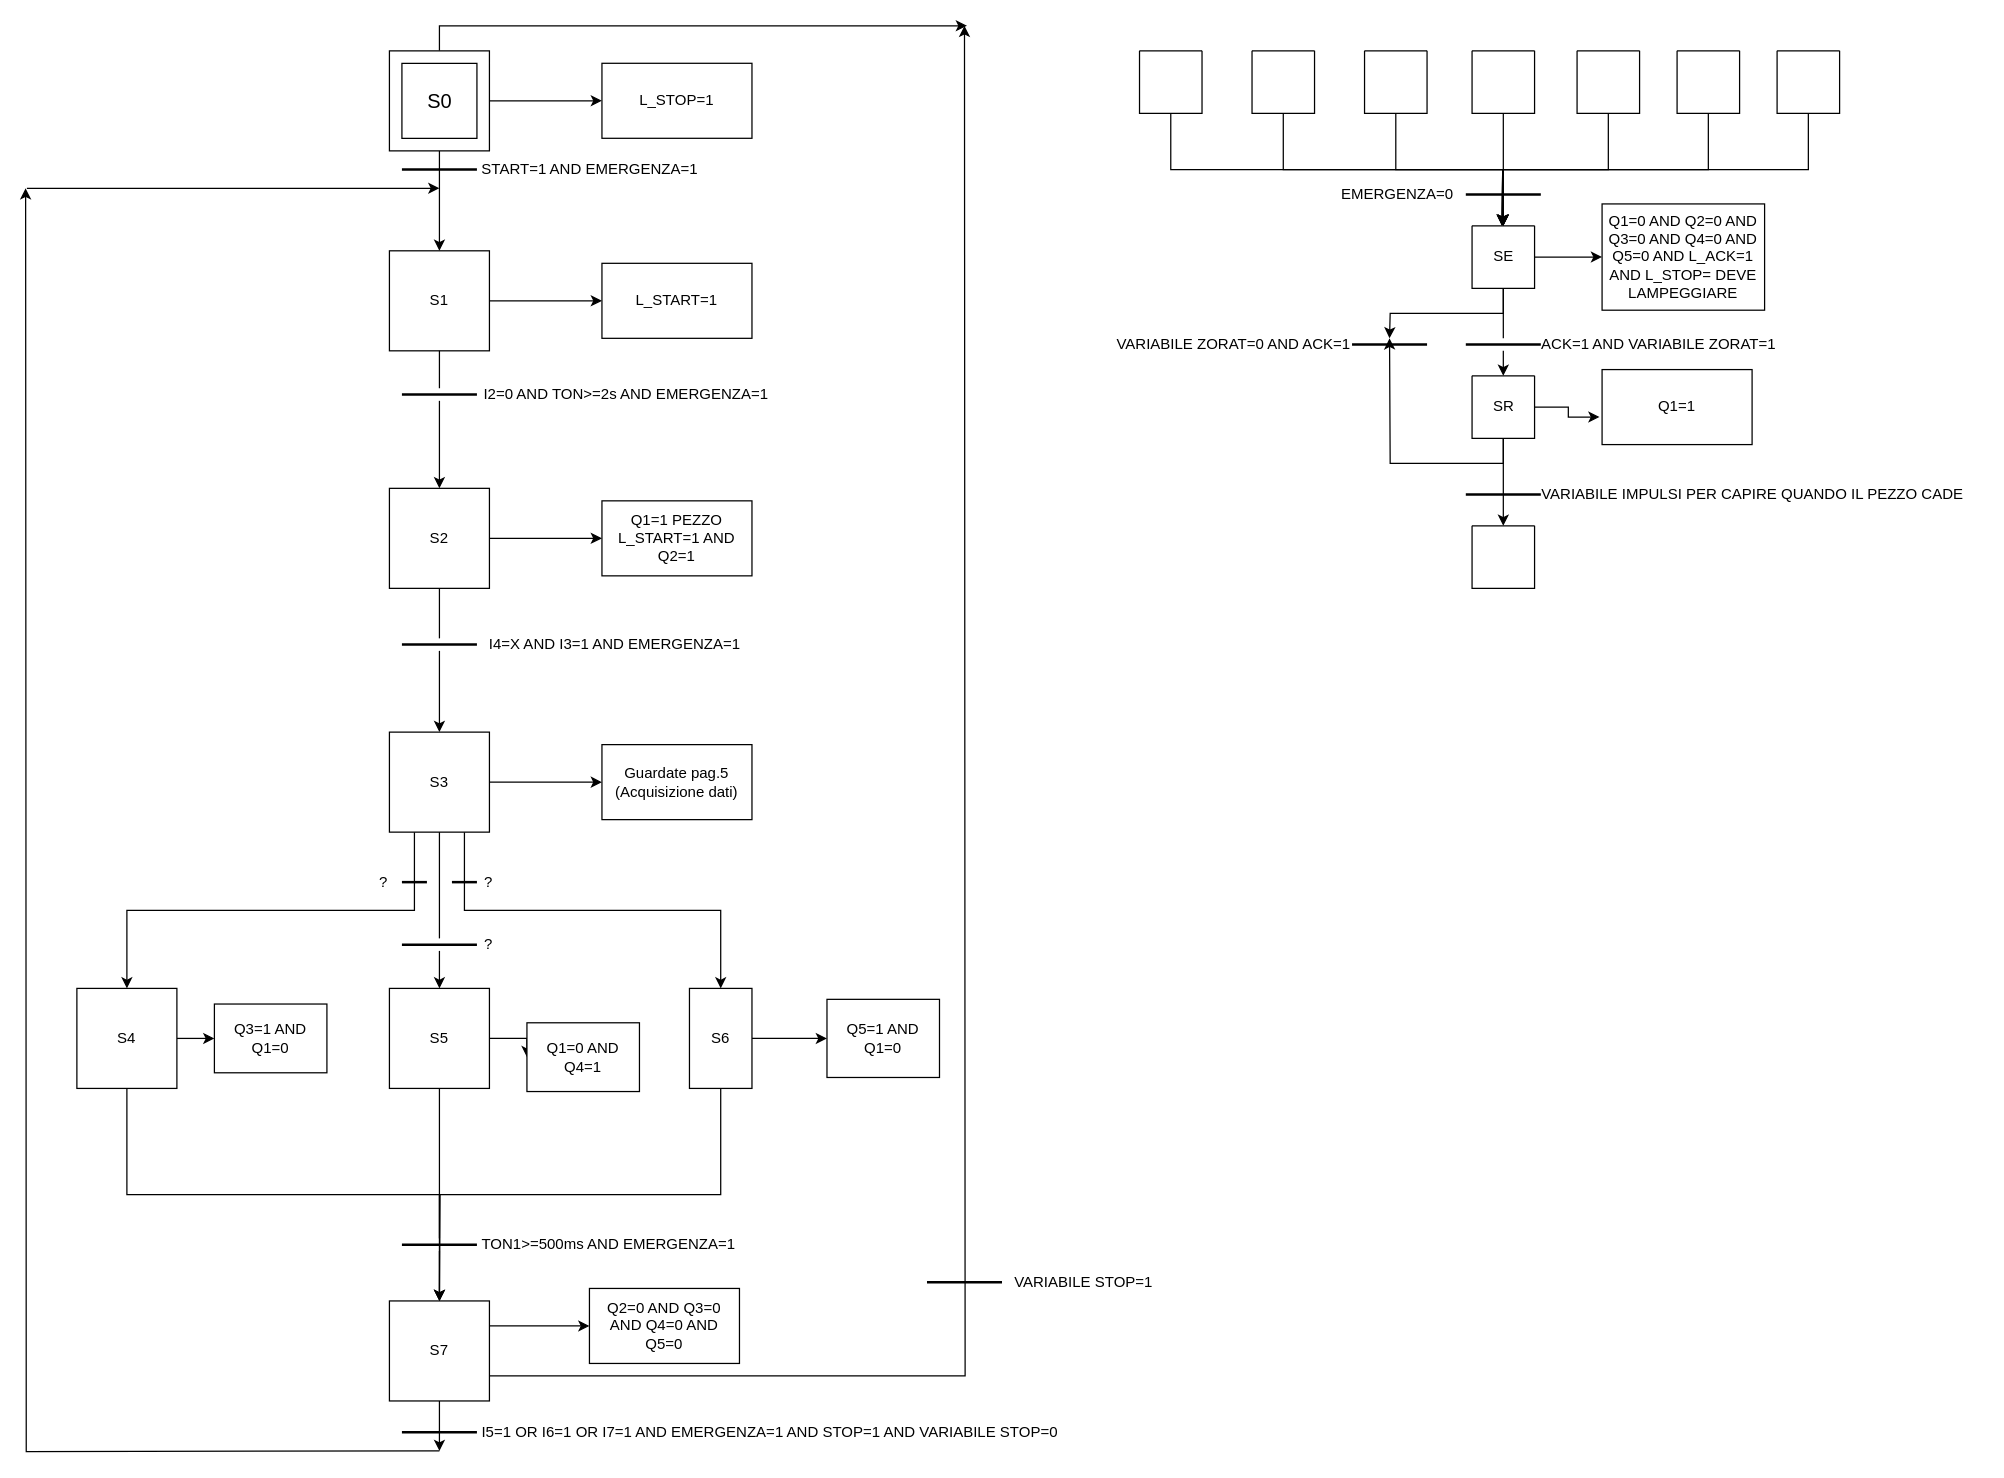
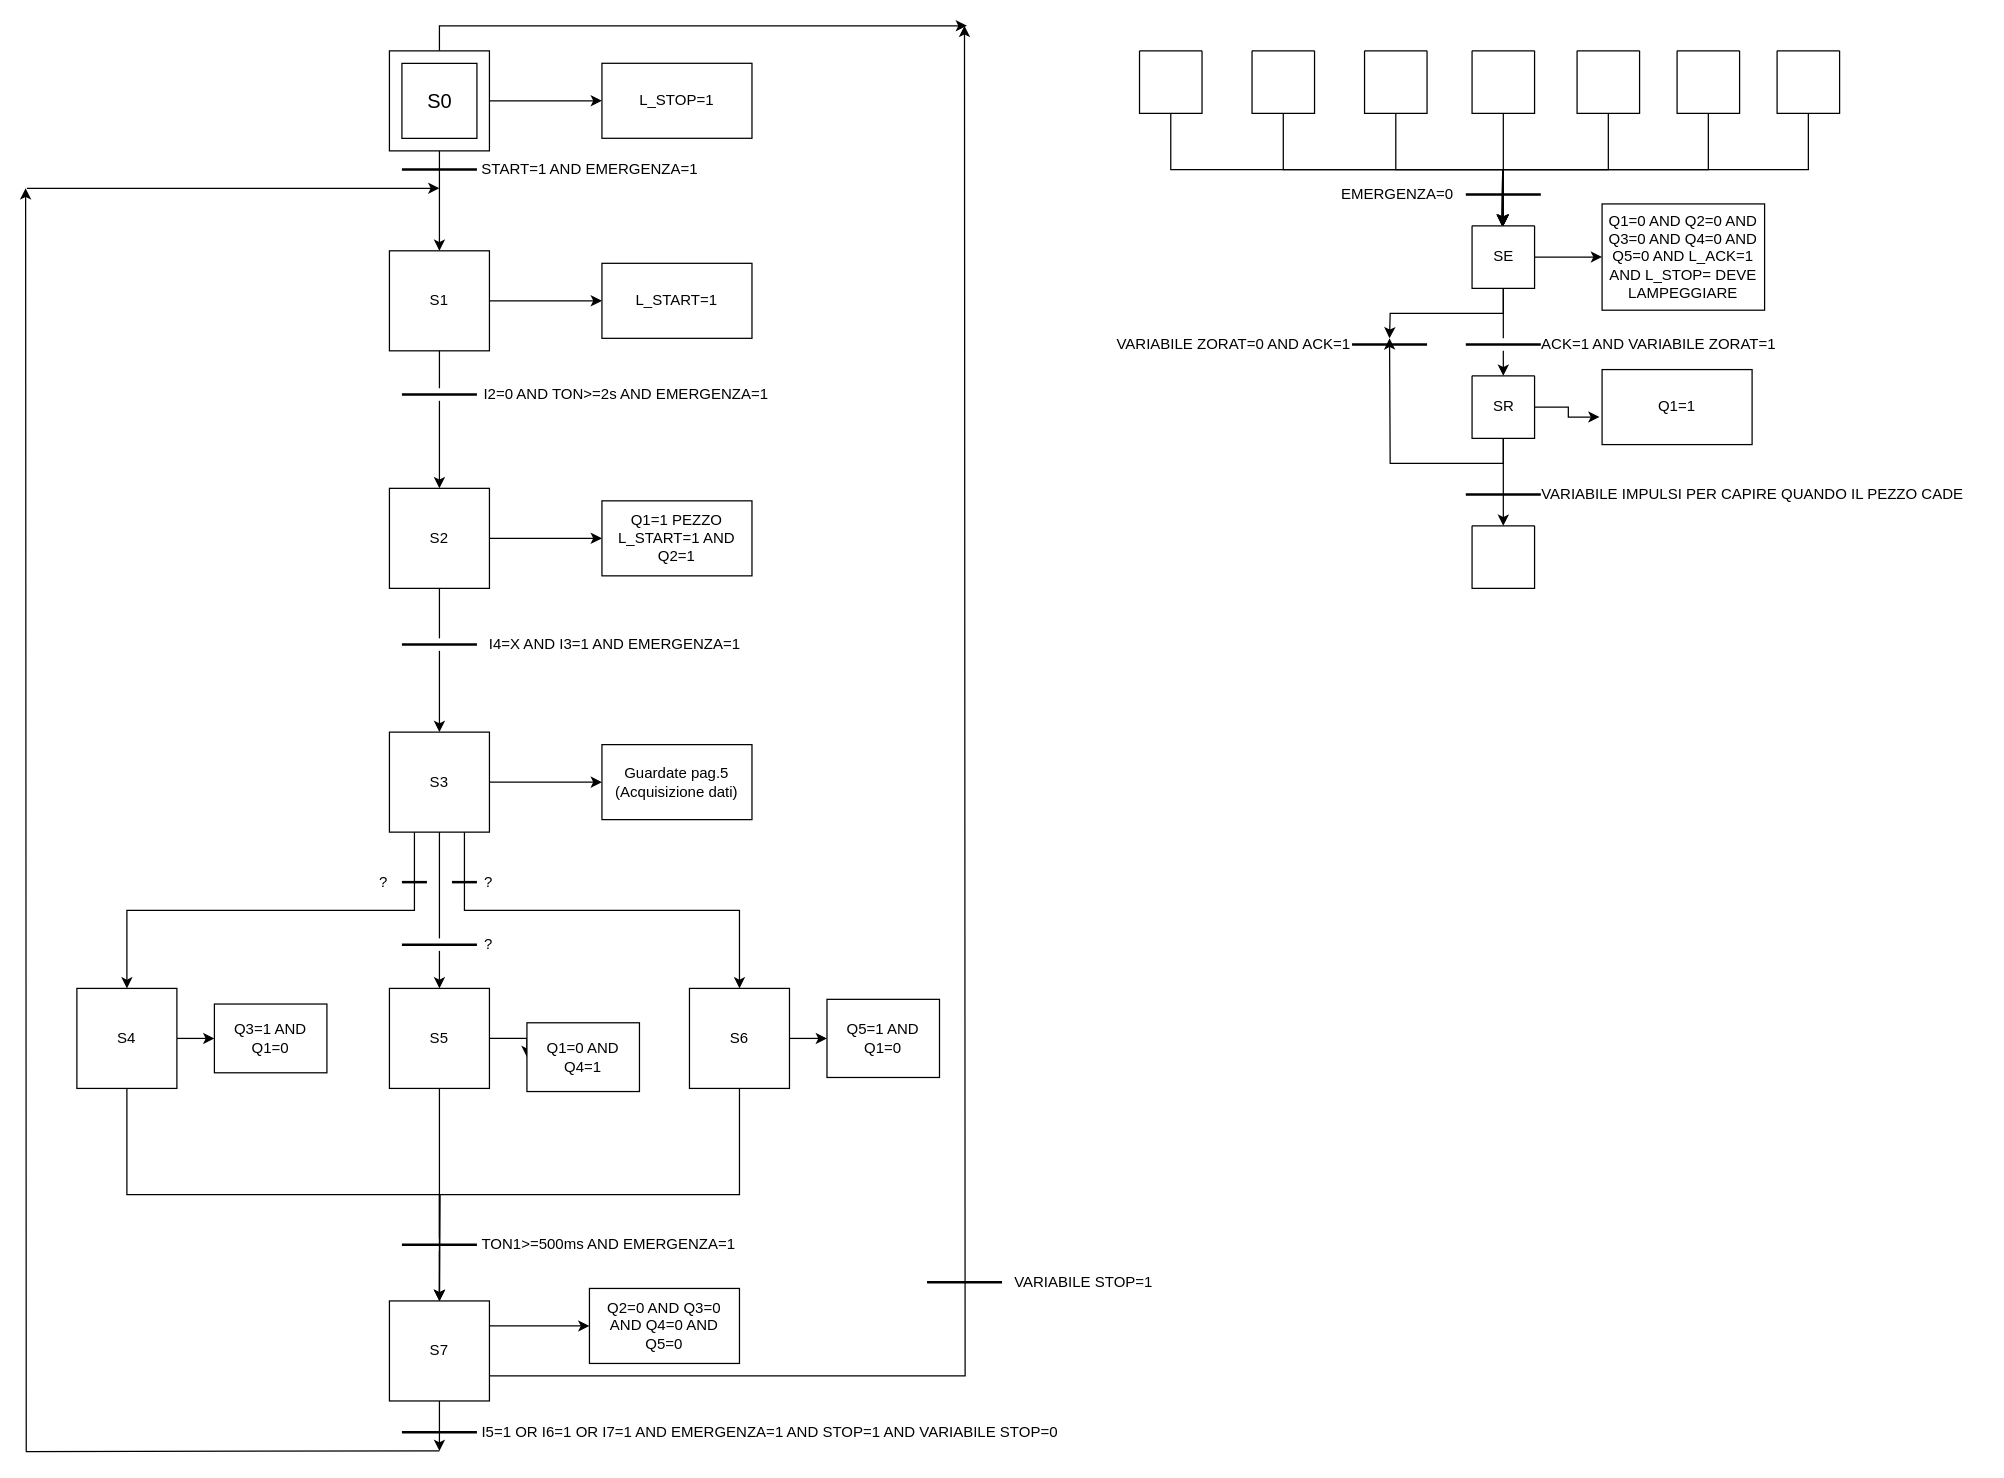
node "S6": size 63x100 -> 100x100
